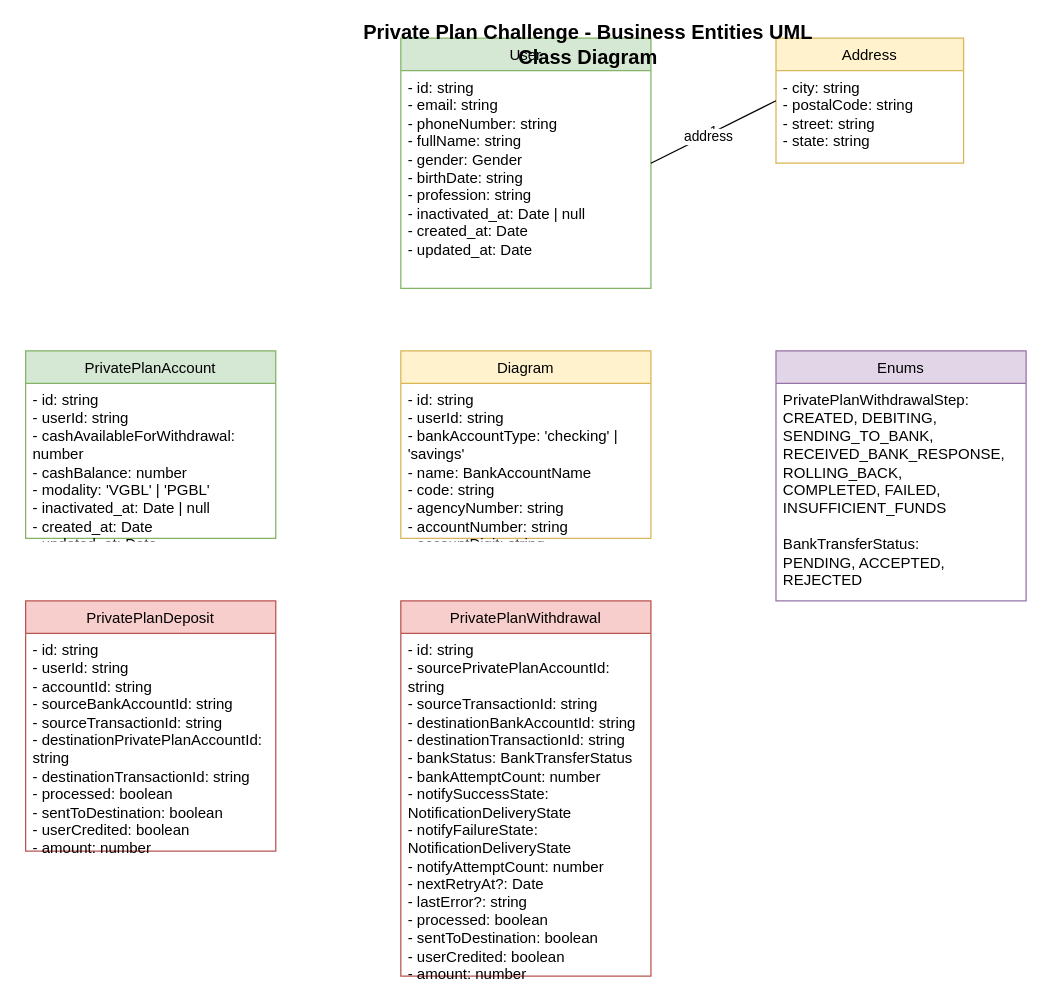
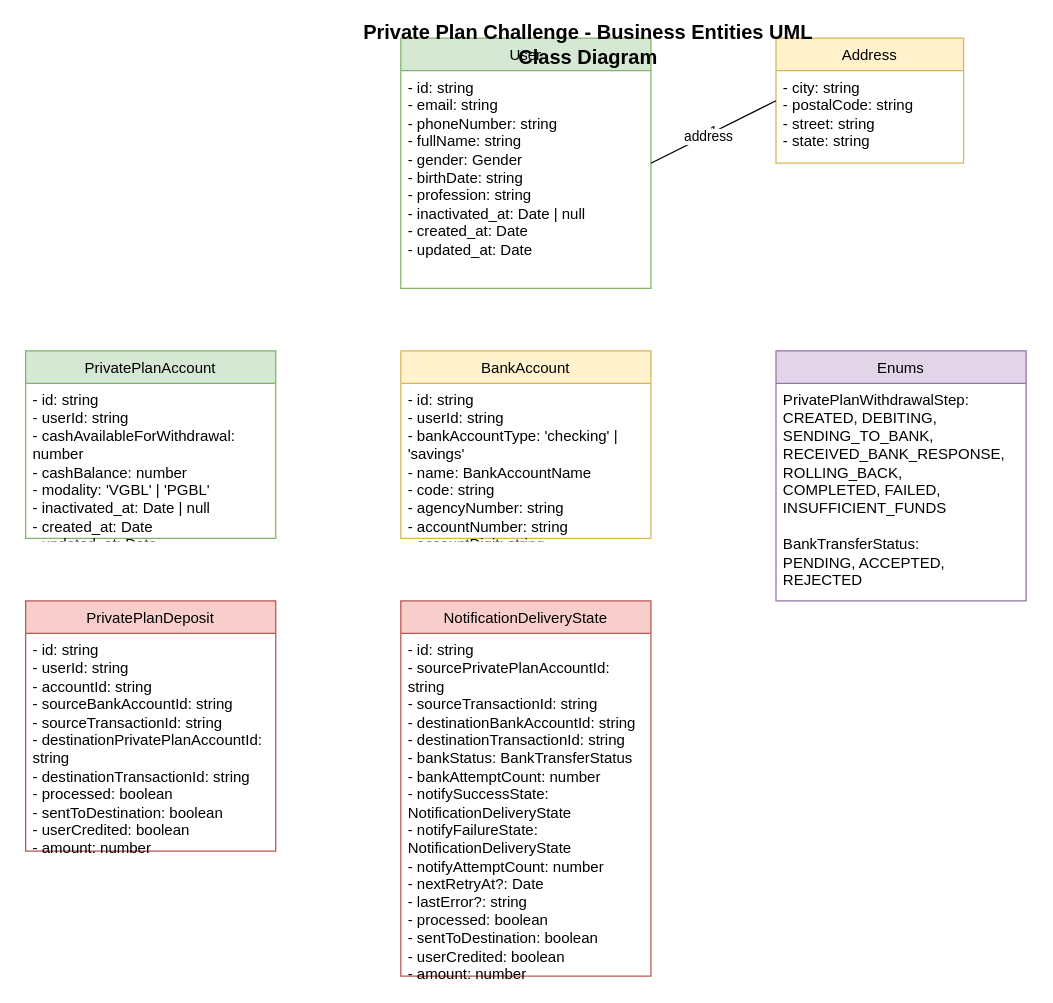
node "Diagram": label "Diagram" -> "BankAccount"
node "PrivatePlanWithdrawal": label "PrivatePlanWithdrawal" -> "NotificationDeliveryState"
